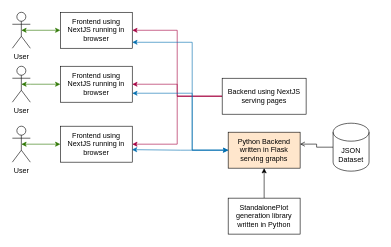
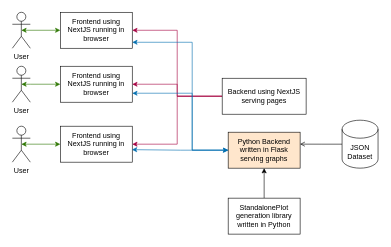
node "JSON Dataset": moved (351, 147) -> (360, 144)
